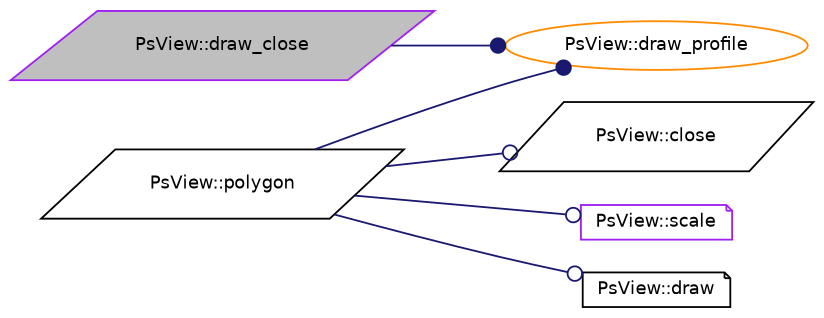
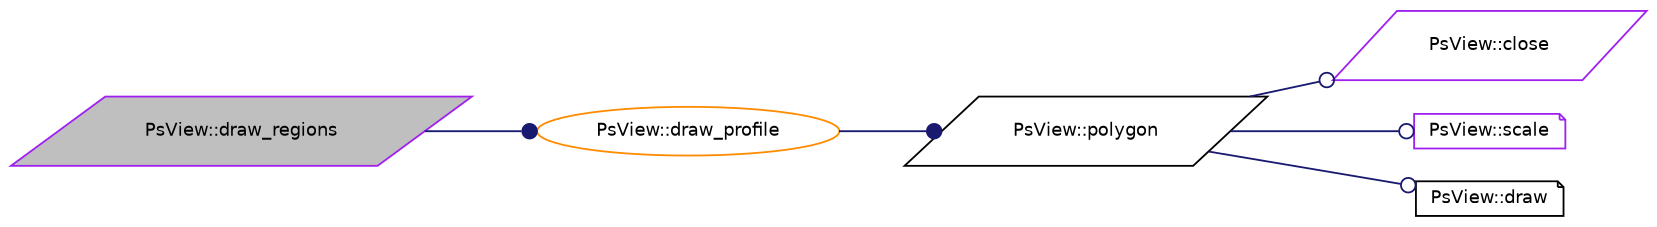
node "PsView::draw_close": label "PsView::draw_close" -> "PsView::draw_regions"
edge "PsView::polygon" -> "PsView::draw_profile": reversed
node "PsView::close": color black -> purple
